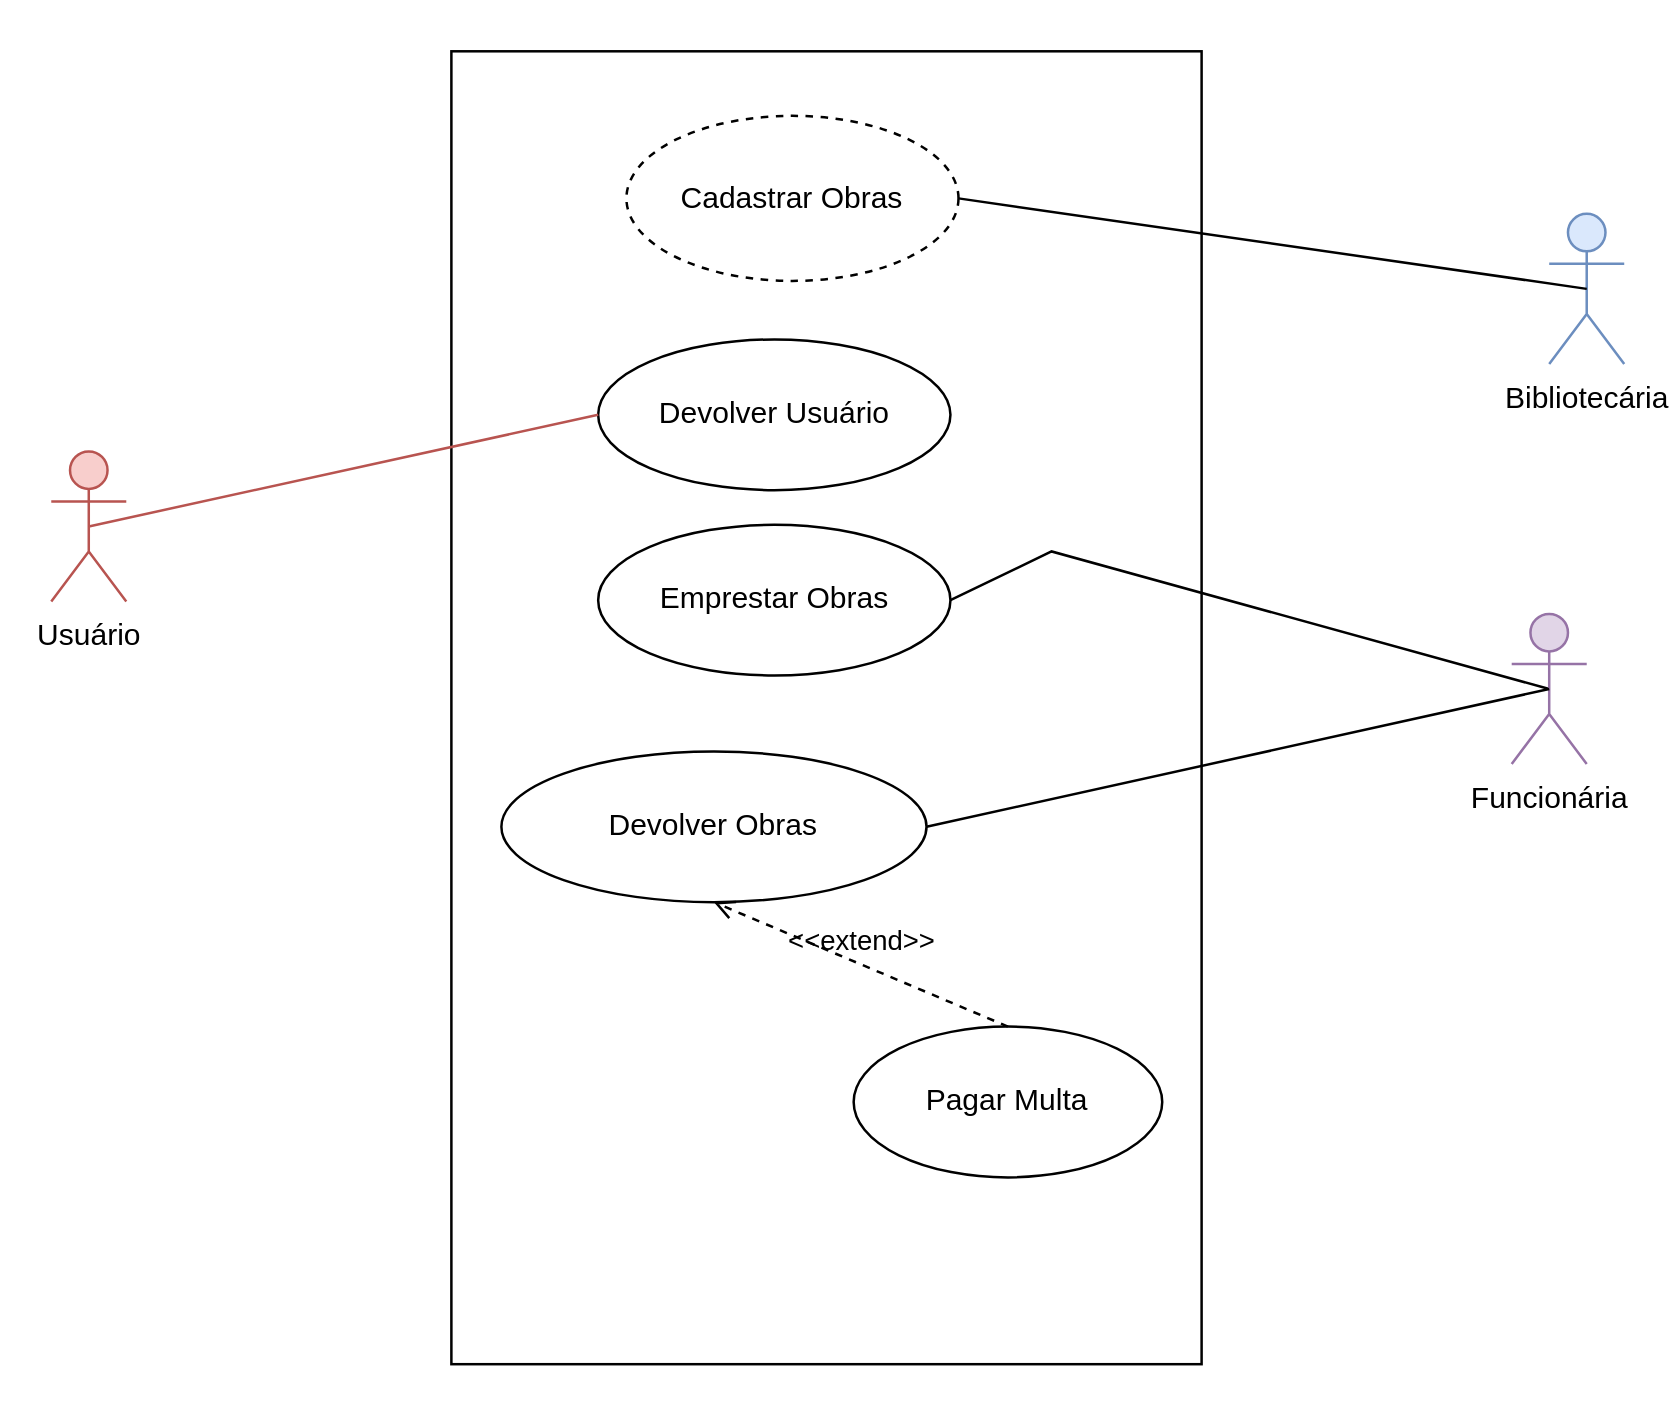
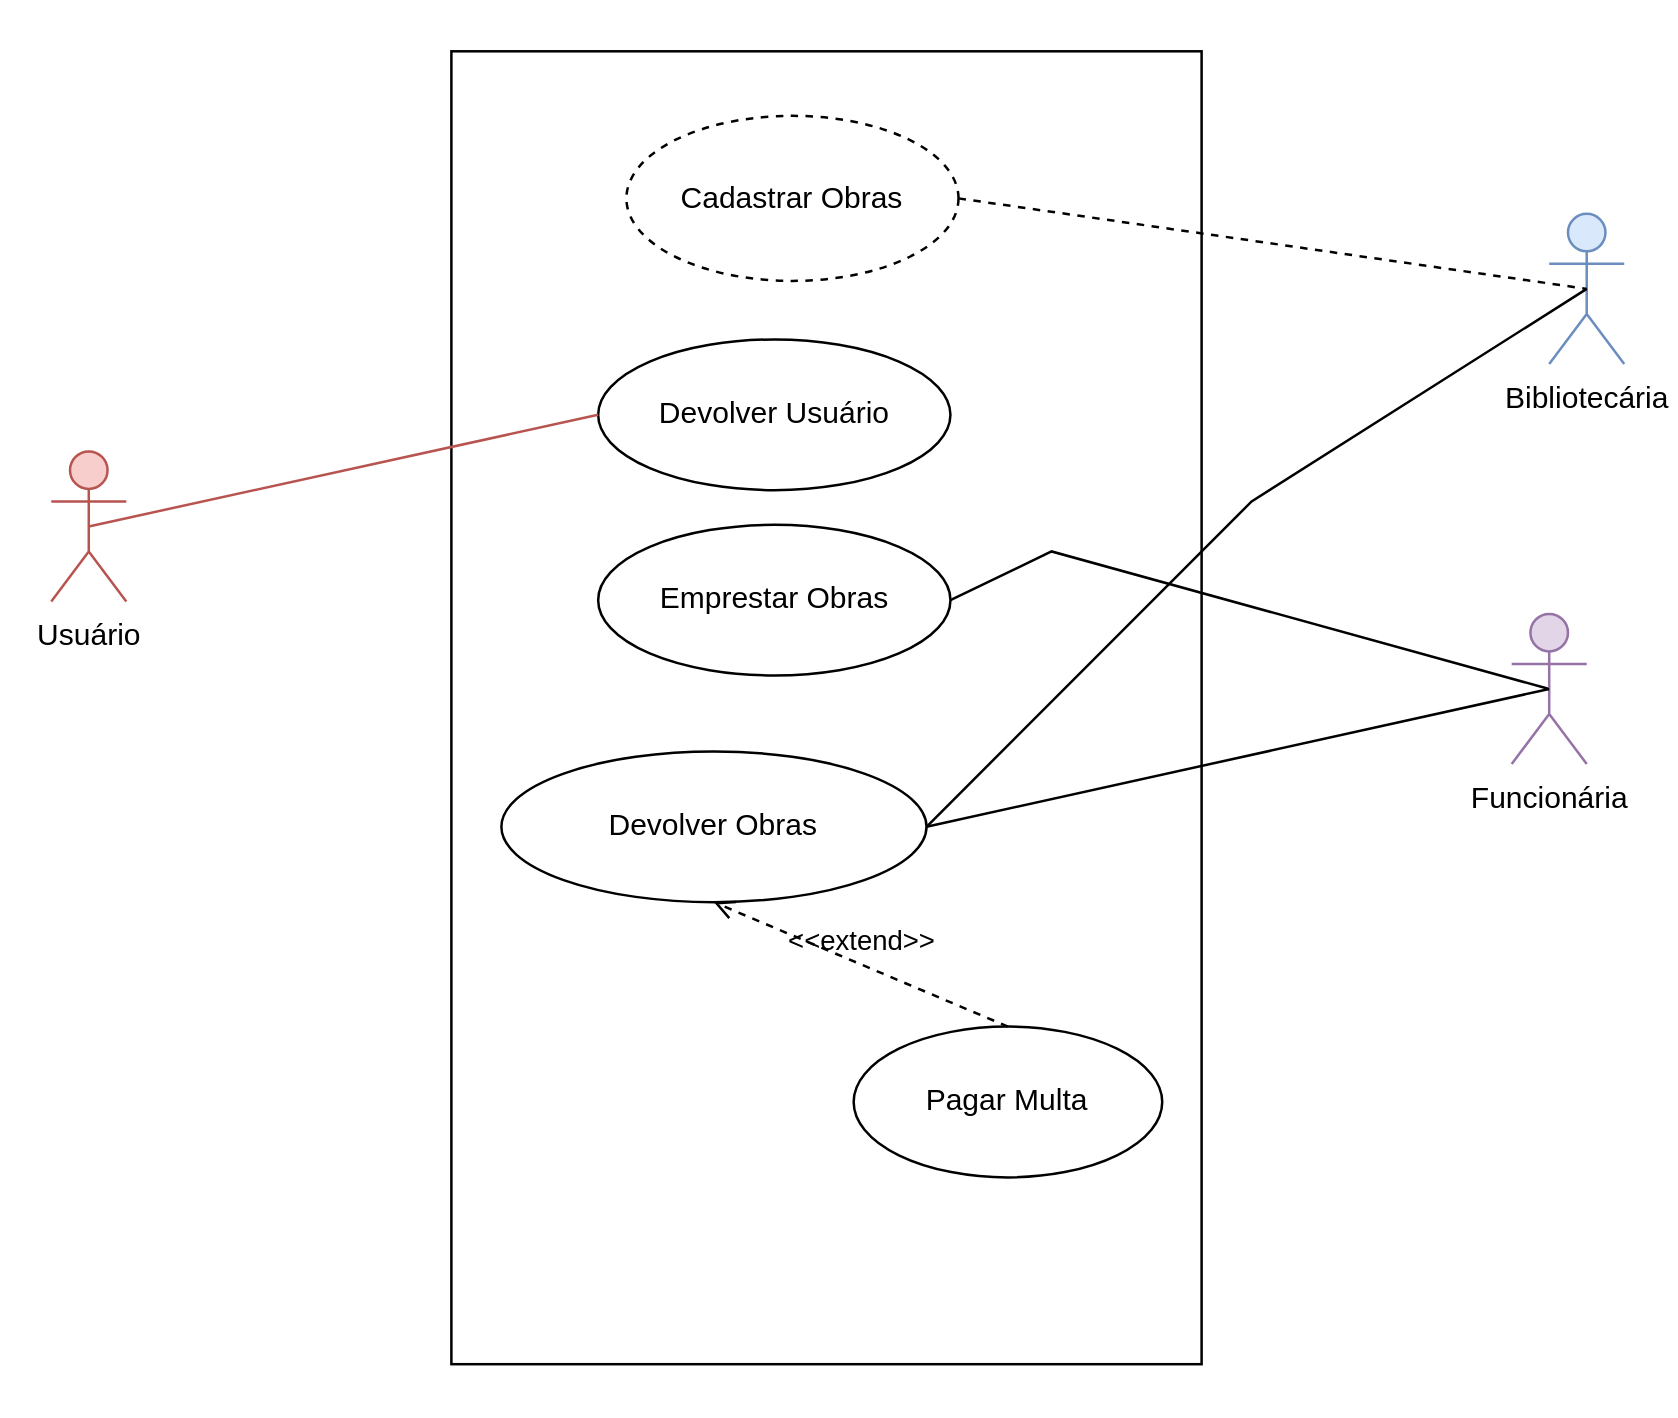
edge "Cadastrar Obras" -- "Bibliotecária": style solid -> dashed
edge "Bibliotecária" -- "Devolver Obras": added
